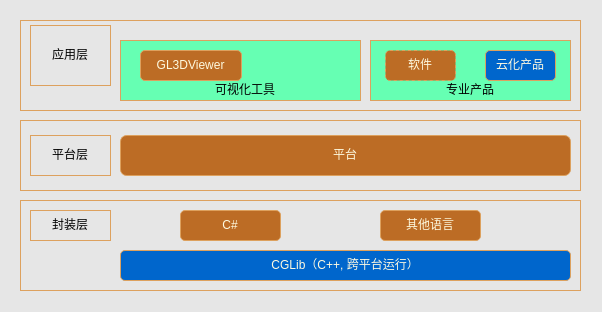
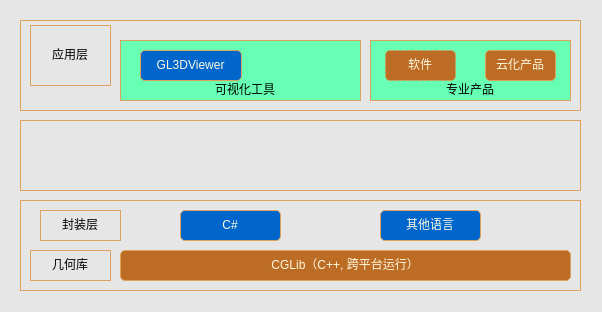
node "GL3DViewer": fillcolor #bc6c25 -> #0066cc
node "云化产品": fillcolor #0066cc -> #bc6c25
node "平台层": removed
node "平台": removed
node "封装层": moved (71, 226) -> (81, 226)
node "C#": fillcolor #bc6c25 -> #0066cc
node "其他语言": fillcolor #bc6c25 -> #0066cc
node "几何库": added
node "CGLib（C++, 跨平台运行）": fillcolor #0066cc -> #bc6c25
